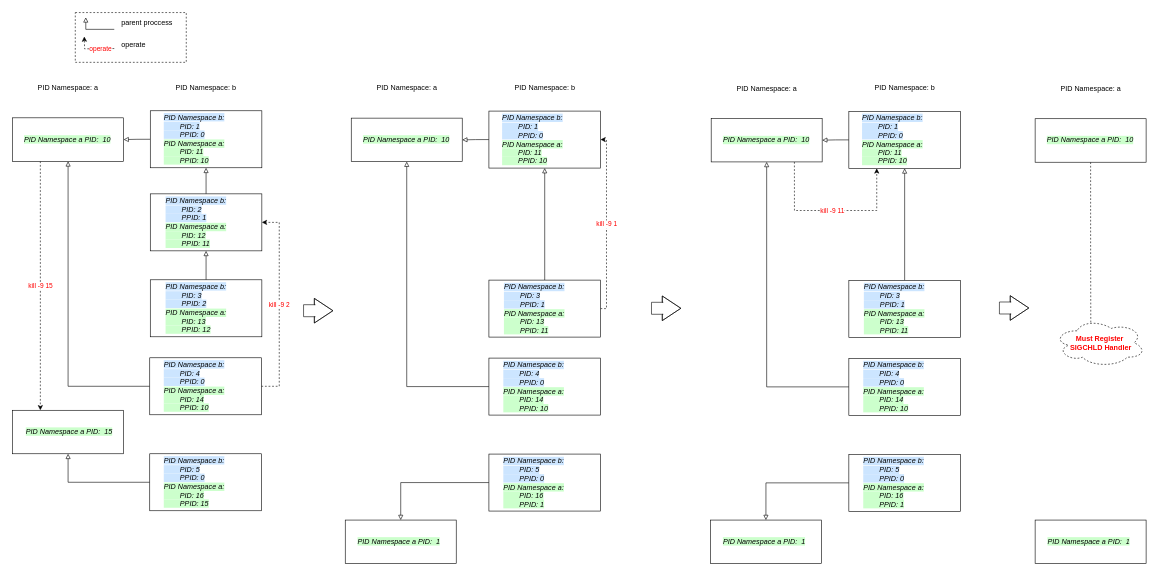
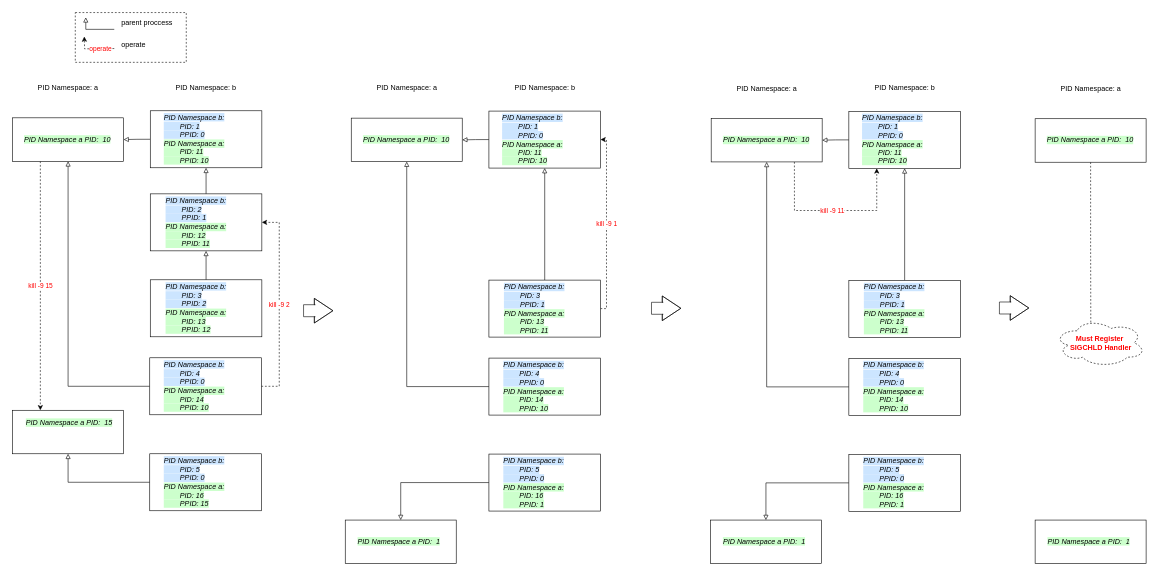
node "PID Namespace a PID: 15": moved (69, 432) -> (69, 423)
